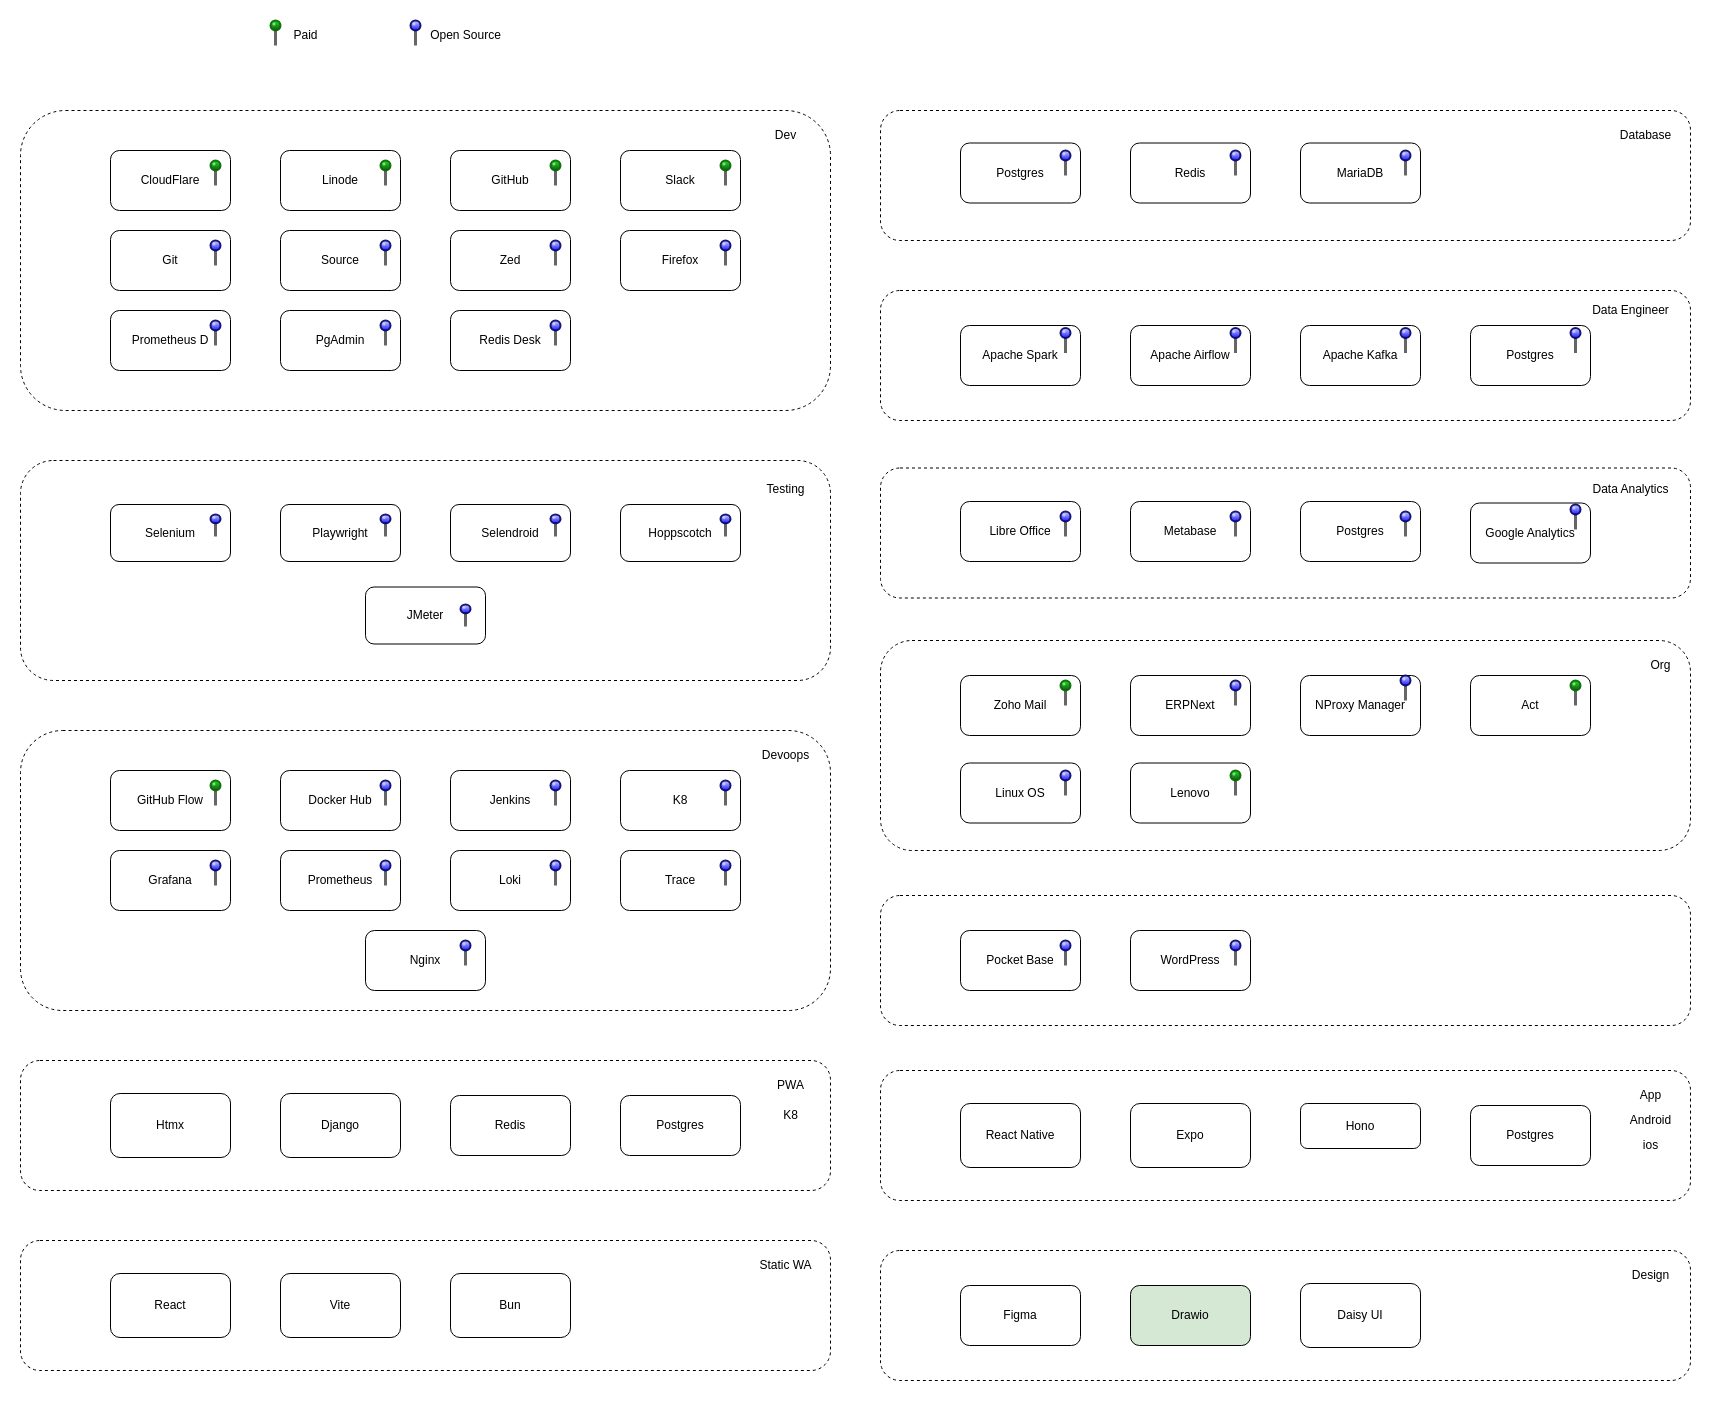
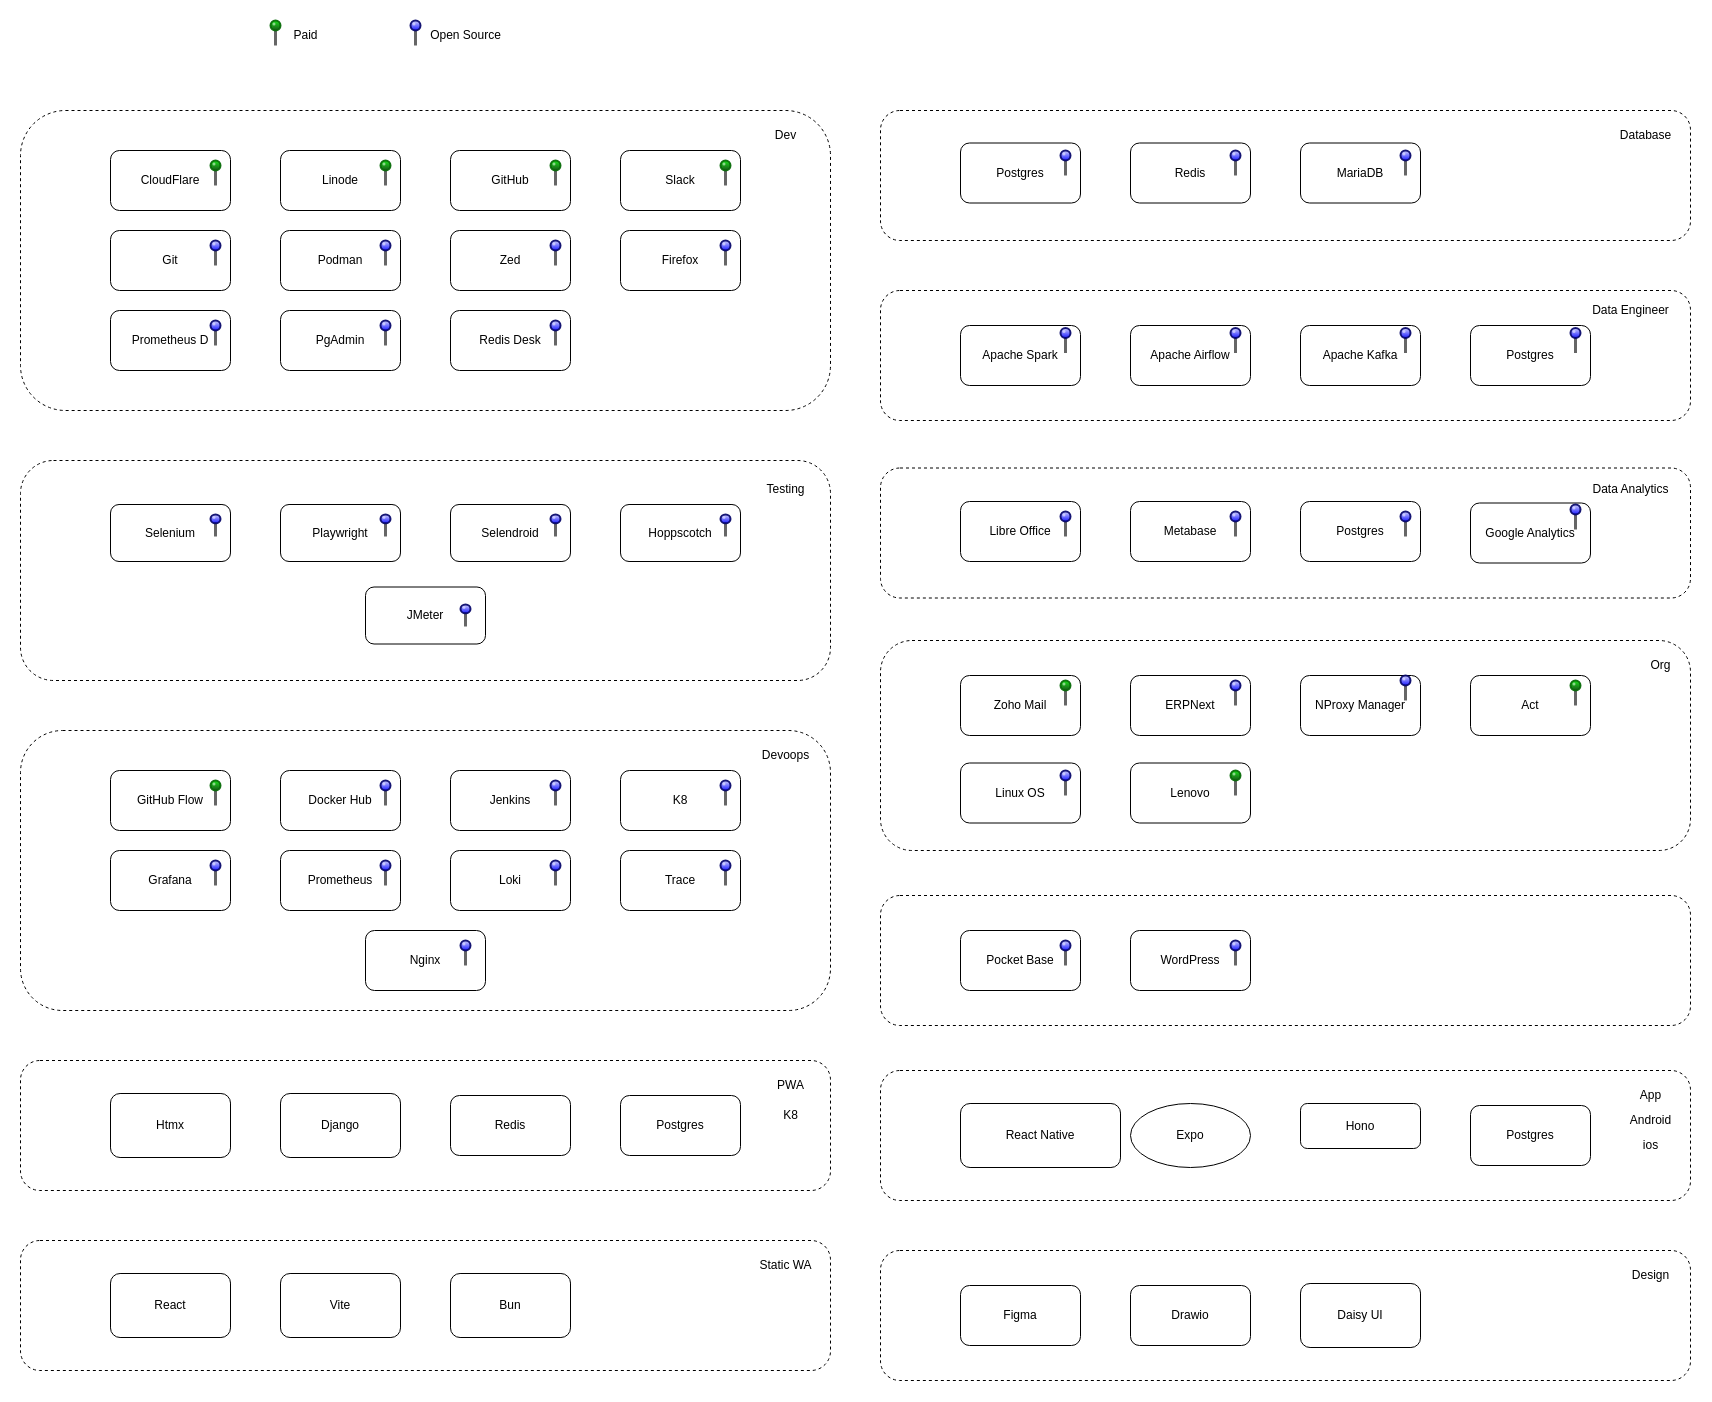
node "Source": label "Source" -> "Podman"
node "React Native": size 120x64 -> 160x64
node "Expo": shape rounded rectangle -> ellipse
node "Drawio": fillcolor #d5e8d4 -> #ffffff
